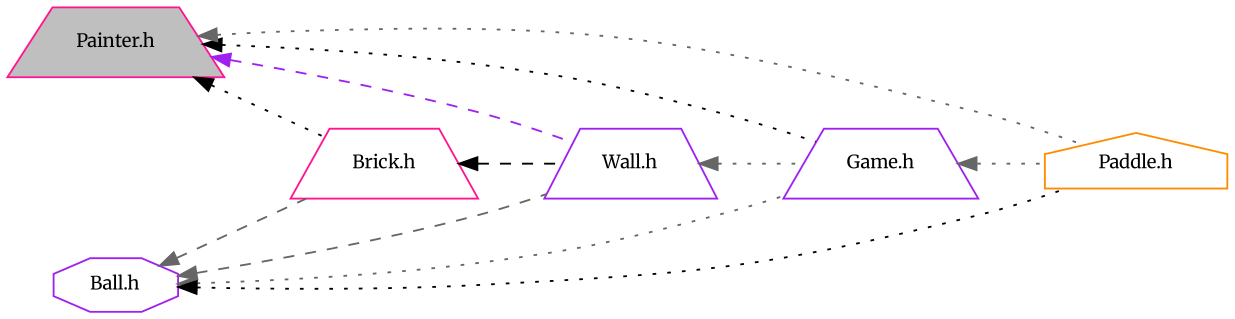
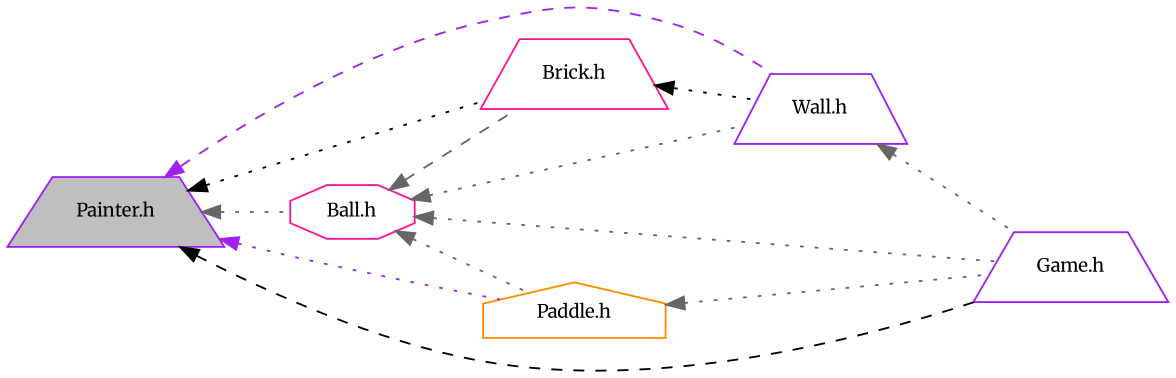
node "Painter.h": color deeppink -> purple
edge "Paddle.h" -> "Painter.h": color gray40 -> purple
edge "Game.h" -> "Painter.h": style dotted -> dashed
edge "Wall.h" -> "Brick.h": style dashed -> dotted
edge "Paddle.h" -> "Game.h": reversed
edge "Ball.h" -> "Painter.h": added
edge "Wall.h" -> "Ball.h": style dashed -> dotted
edge "Paddle.h" -> "Ball.h": color black -> gray40
node "Ball.h": color purple -> deeppink
